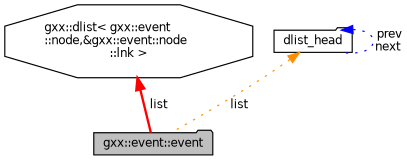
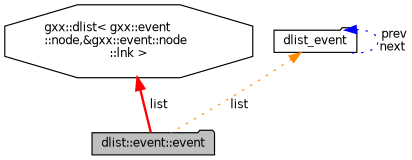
node "dlist_head": label "dlist_head" -> "dlist_event"
node "gxx::event::event": label "gxx::event::event" -> "dlist::event::event"
